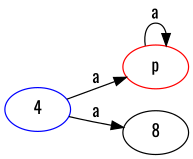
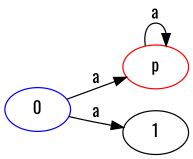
node "4": label "4" -> "0"
node "8": label "8" -> "1"
